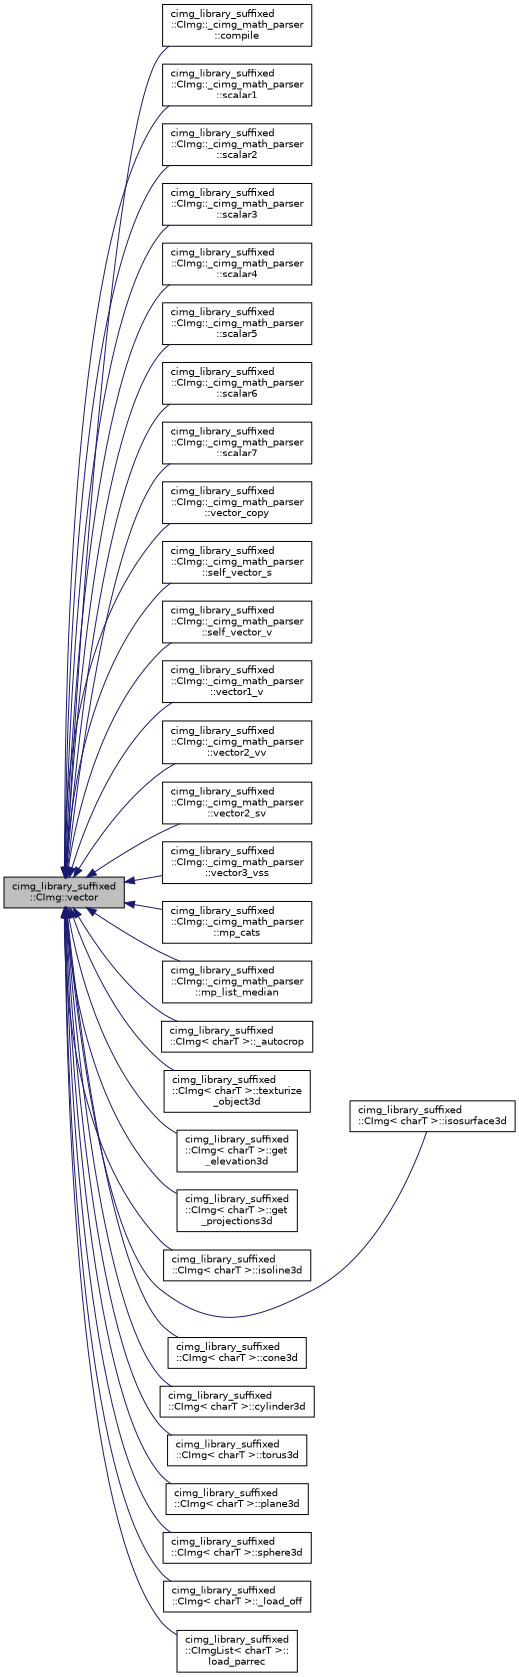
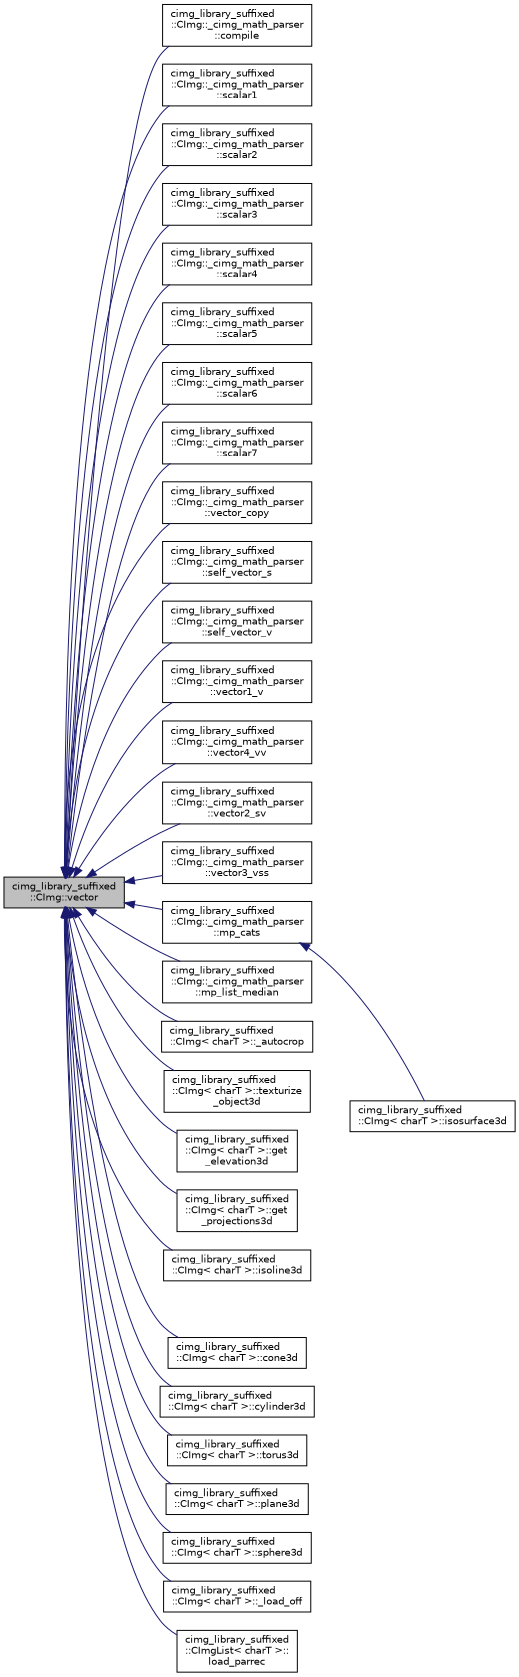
node "cimg_library_suffixed ::CImg::_cimg_math_parser ::vector2_vv": label "cimg_library_suffixed ::CImg::_cimg_math_parser ::vector2_vv" -> "cimg_library_suffixed ::CImg::_cimg_math_parser ::vector4_vv"
edge "cimg_library_suffixed ::CImg< charT >::isosurface3d" -> "cimg_library_suffixed ::CImg::vector": now "cimg_library_suffixed ::CImg< charT >::isosurface3d" -> "cimg_library_suffixed ::CImg::_cimg_math_parser ::mp_cats"
